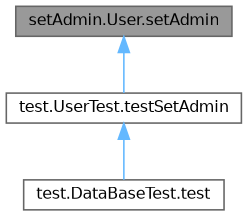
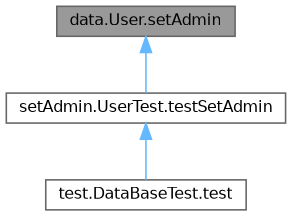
node "setAdmin.User.setAdmin": label "setAdmin.User.setAdmin" -> "data.User.setAdmin"
node "test.UserTest.testSetAdmin": label "test.UserTest.testSetAdmin" -> "setAdmin.UserTest.testSetAdmin"
